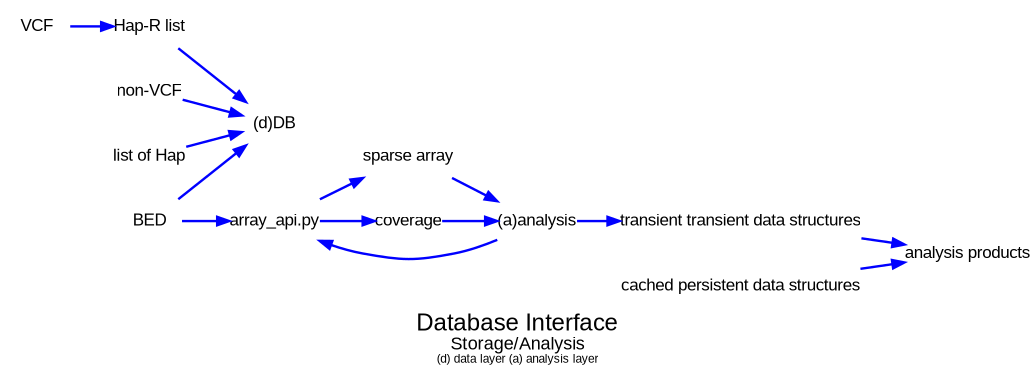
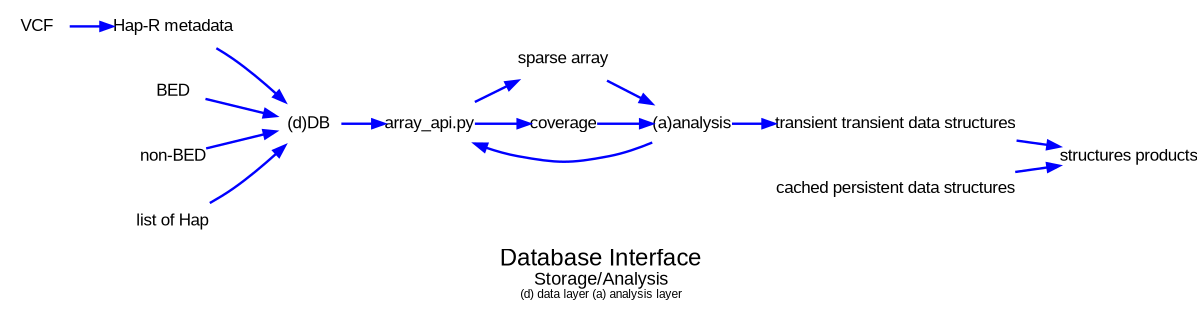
node "Hap-R list": label "Hap-R list" -> "Hap-R metadata"
node "non-VCF": label "non-VCF" -> "non-BED"
edge "BED" -> "array_api.py": now "(d)DB" -> "array_api.py"
node "analysis products": label "analysis products" -> "structures products"
